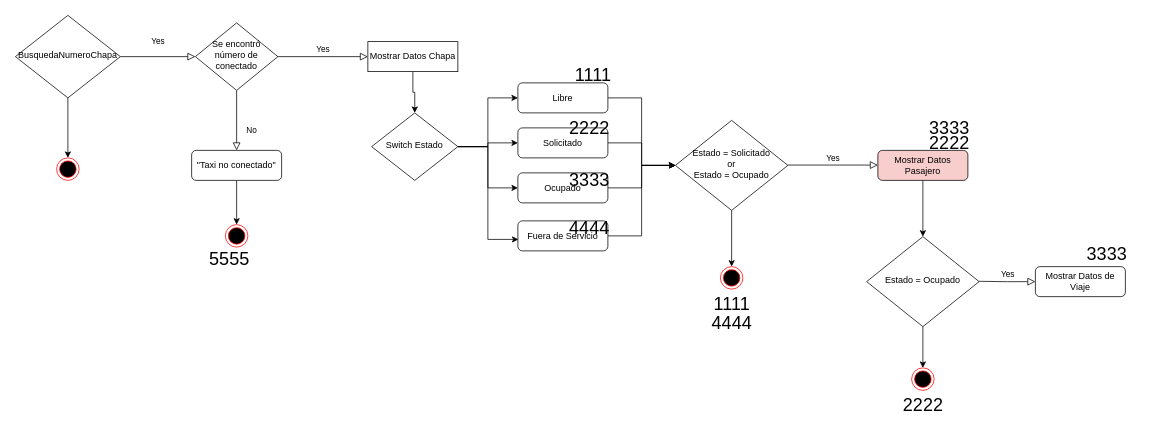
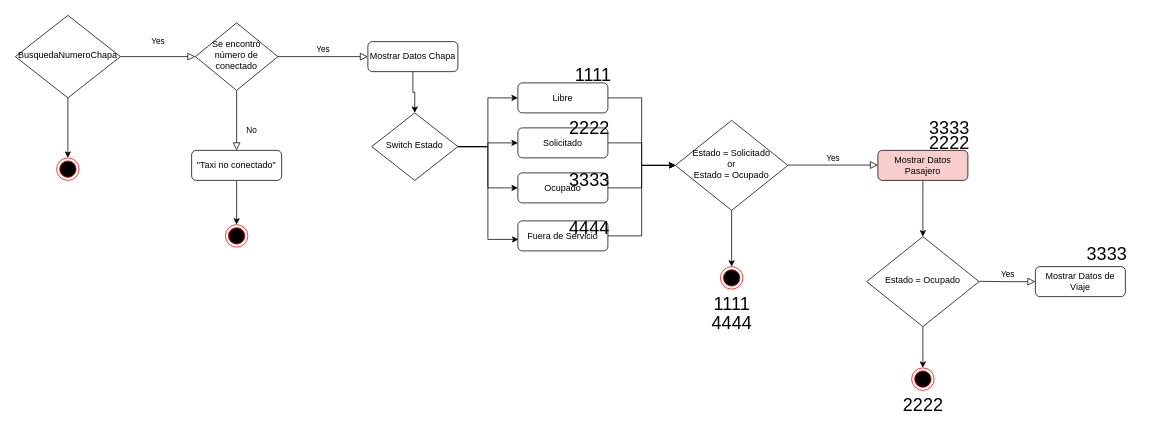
node "Mostrar Datos Chapa": shape rectangle -> rounded rectangle
node "5555": removed
